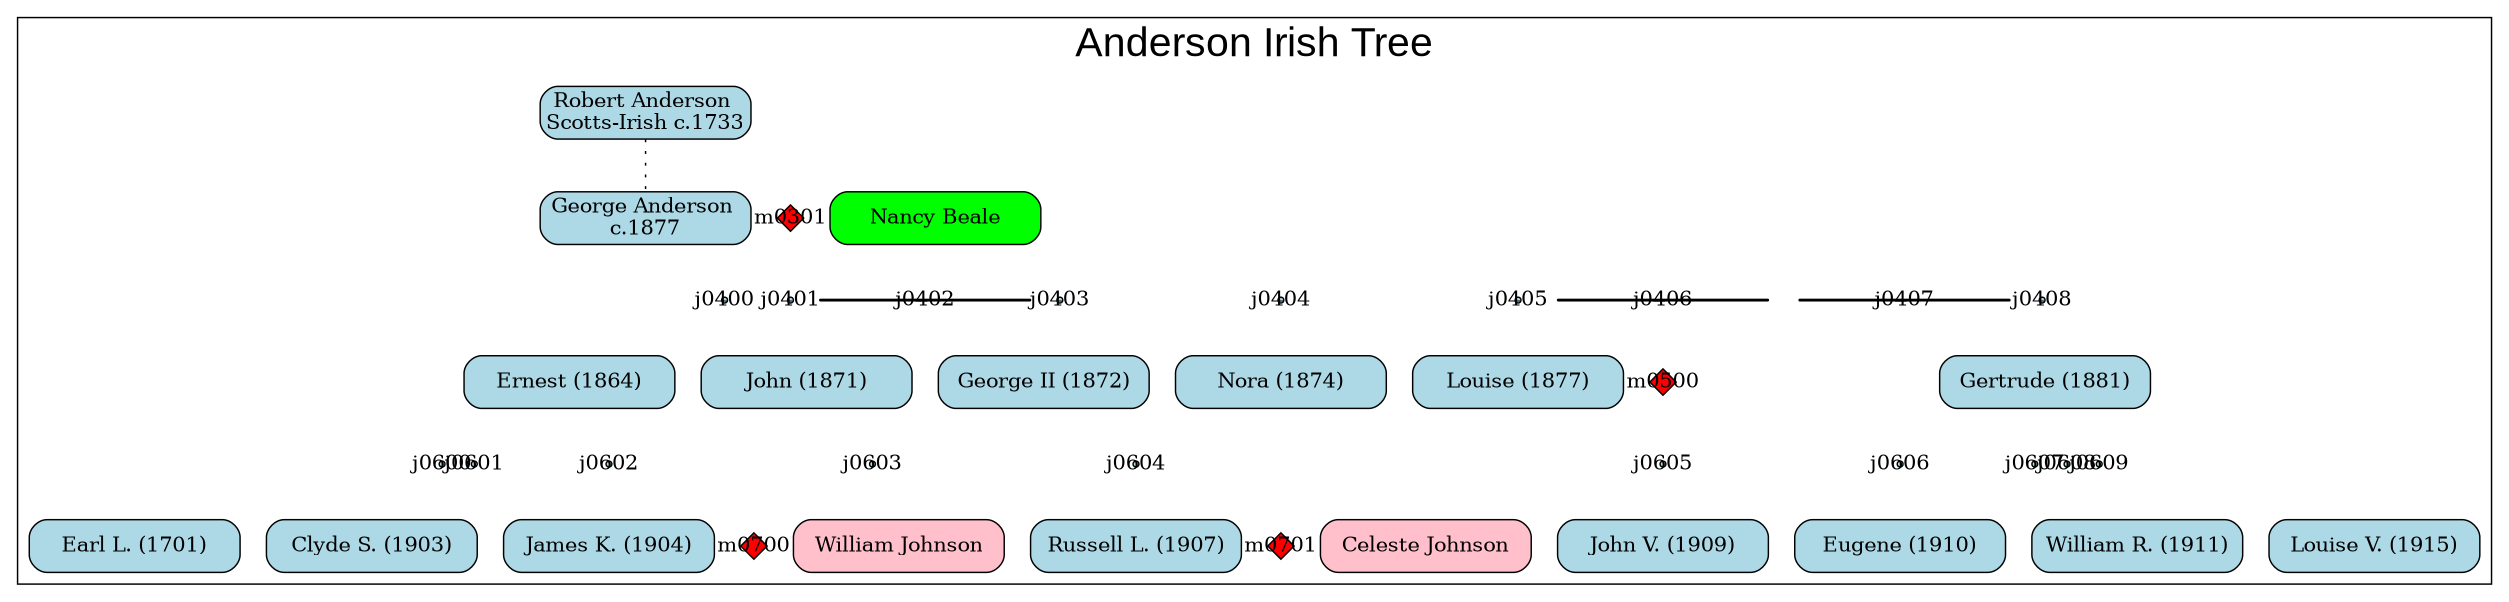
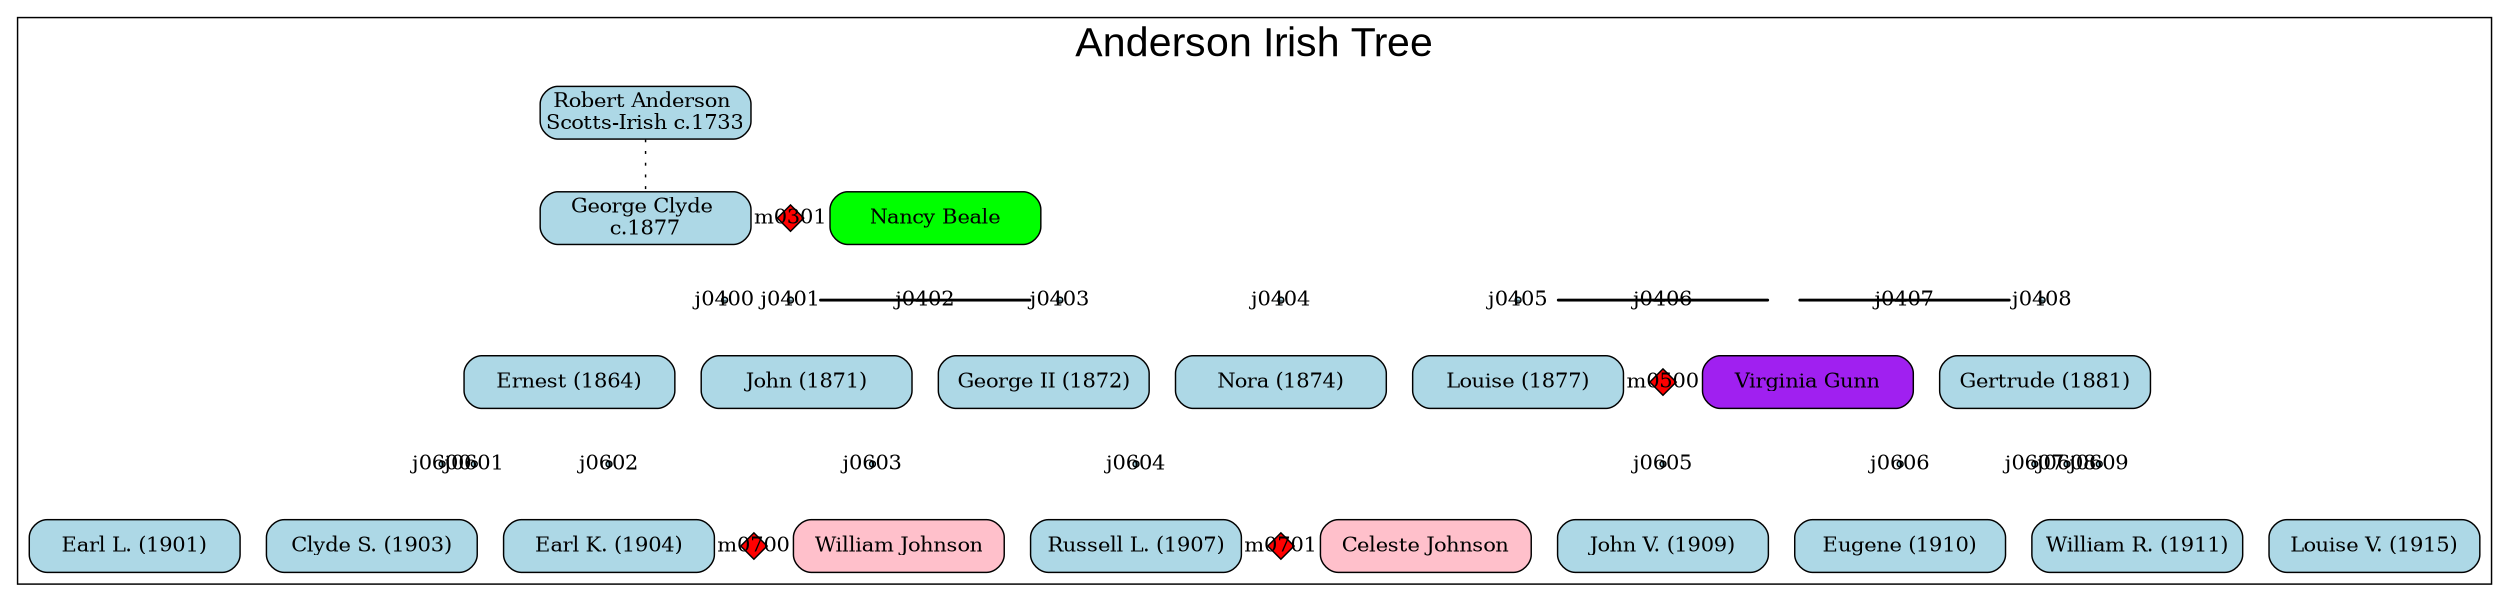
node "George Anderson c.1877": label "George Anderson c.1877" -> "George Clyde c.1877"
node "Virginia Gunn": added
node "Earl L. (1701)": label "Earl L. (1701)" -> "Earl L. (1901)"
node "James K. (1904)": label "James K. (1904)" -> "Earl K. (1904)"
